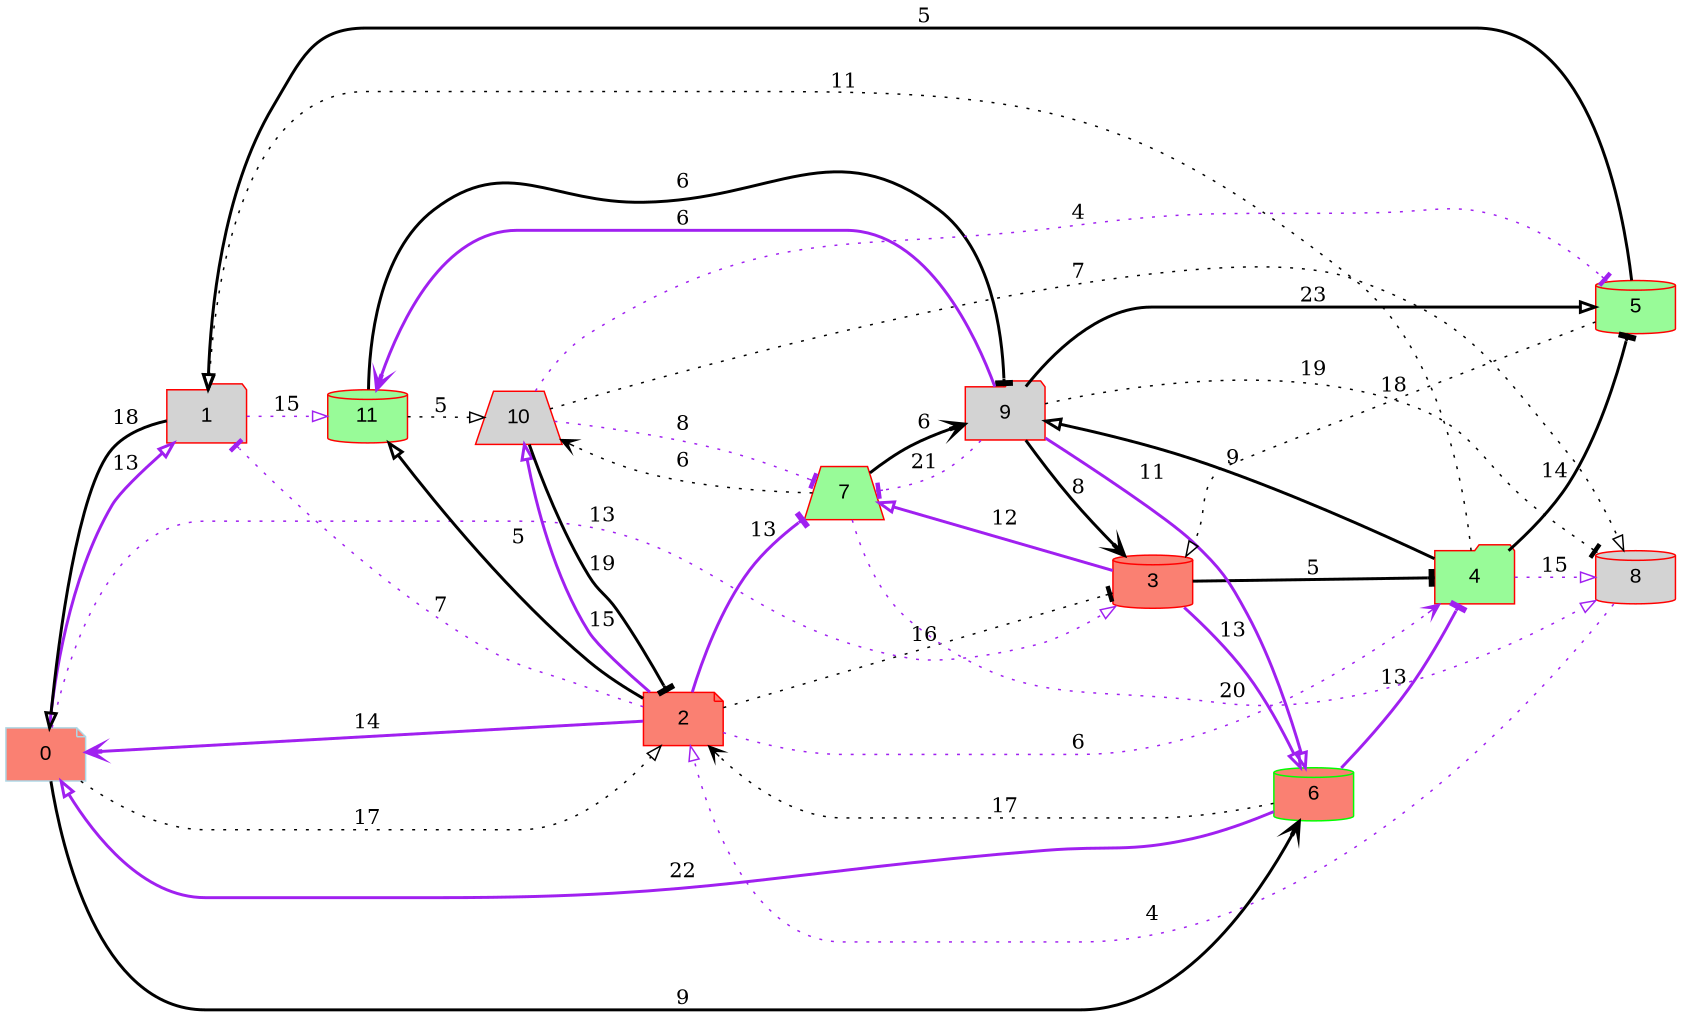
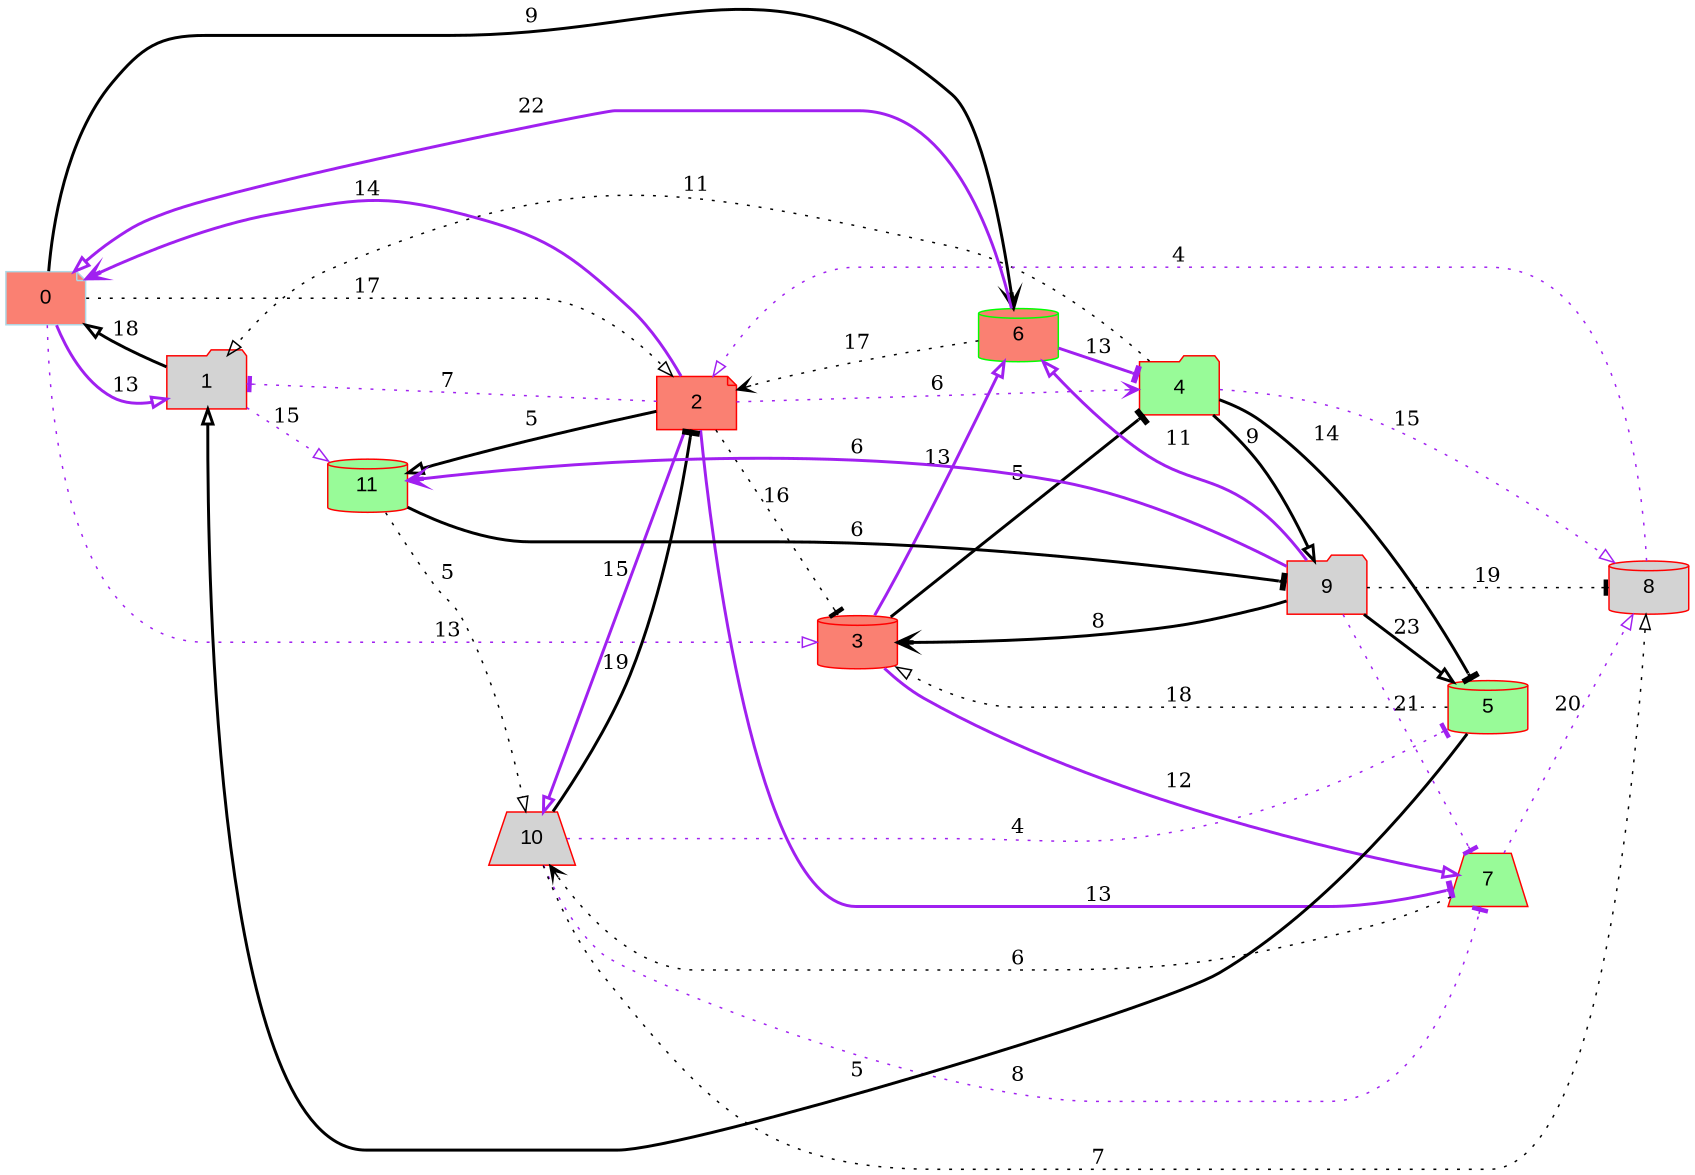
edge "7" -> "9": removed, label "6"
